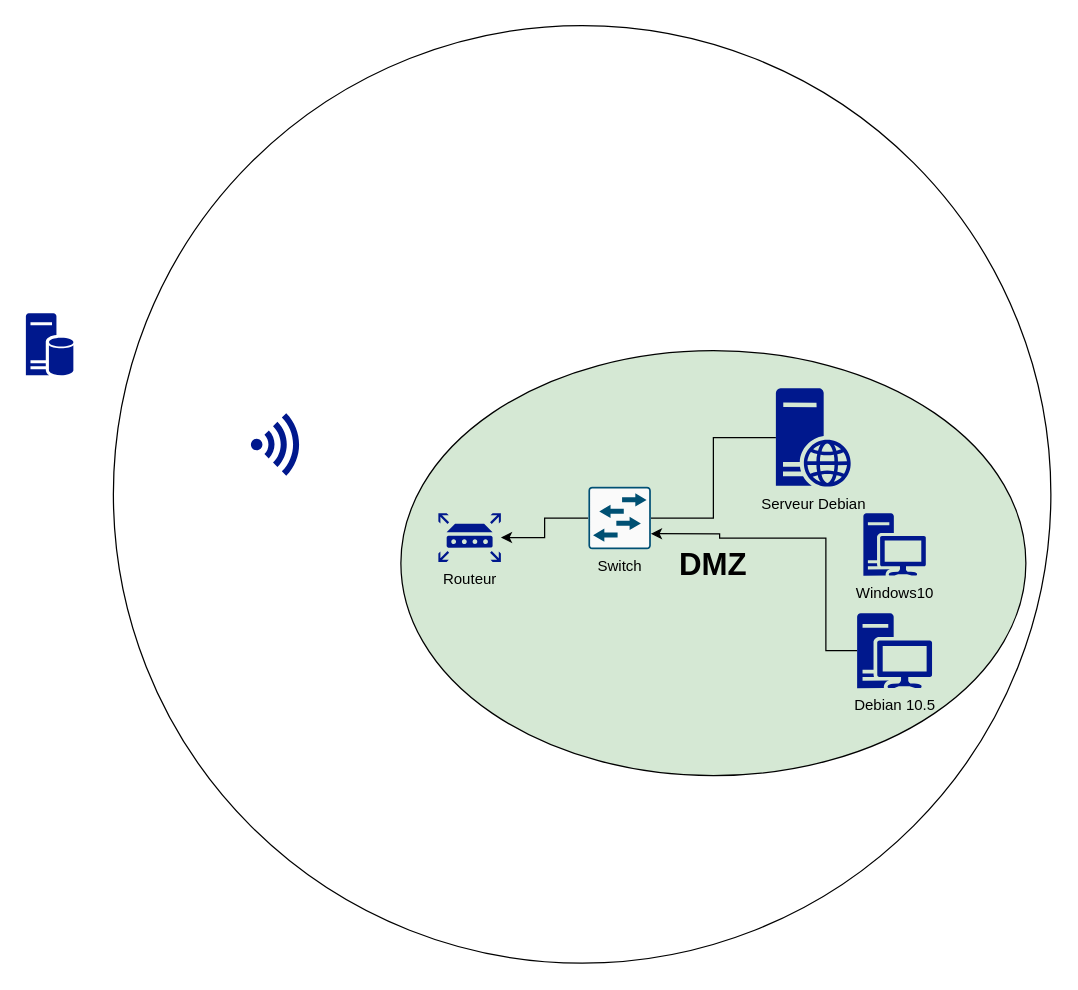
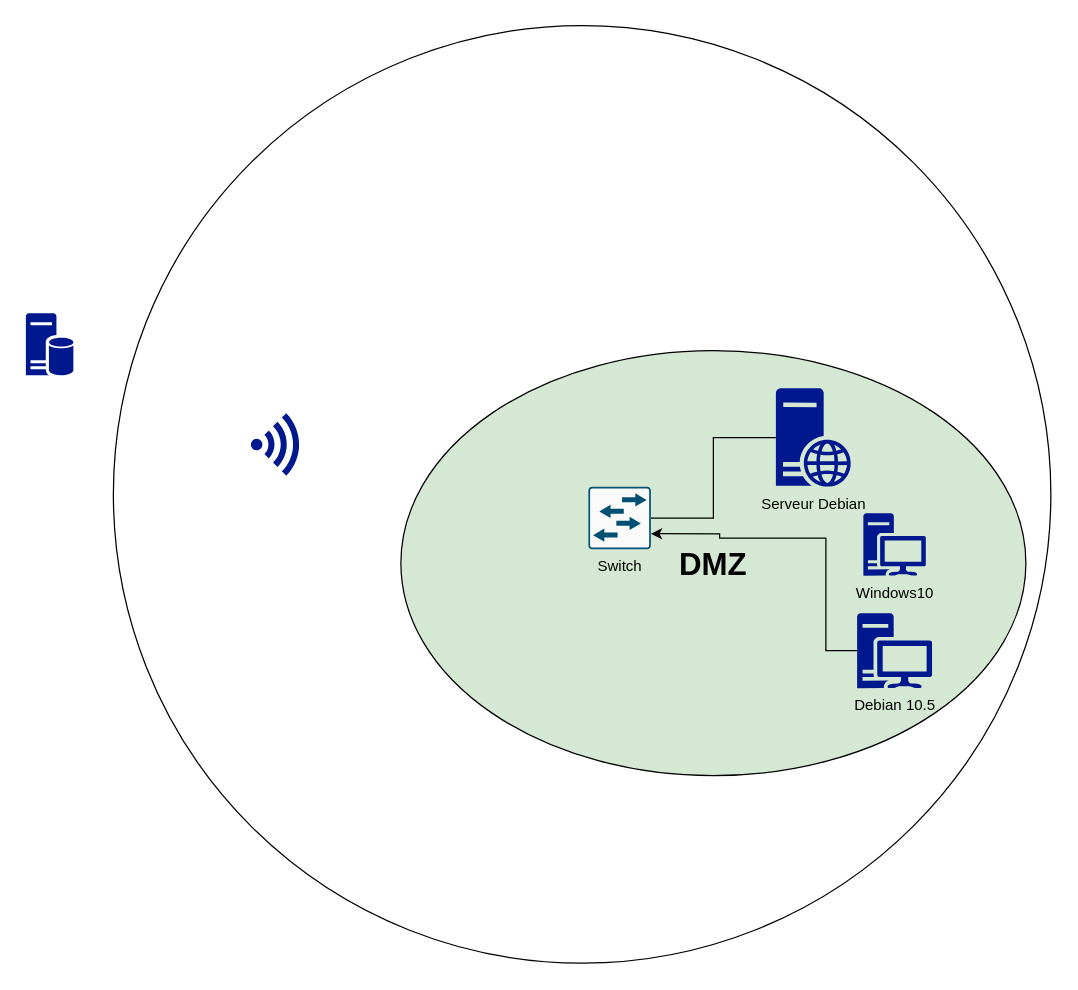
edge "Switch" -> "Routeur": removed
node "Routeur": removed
